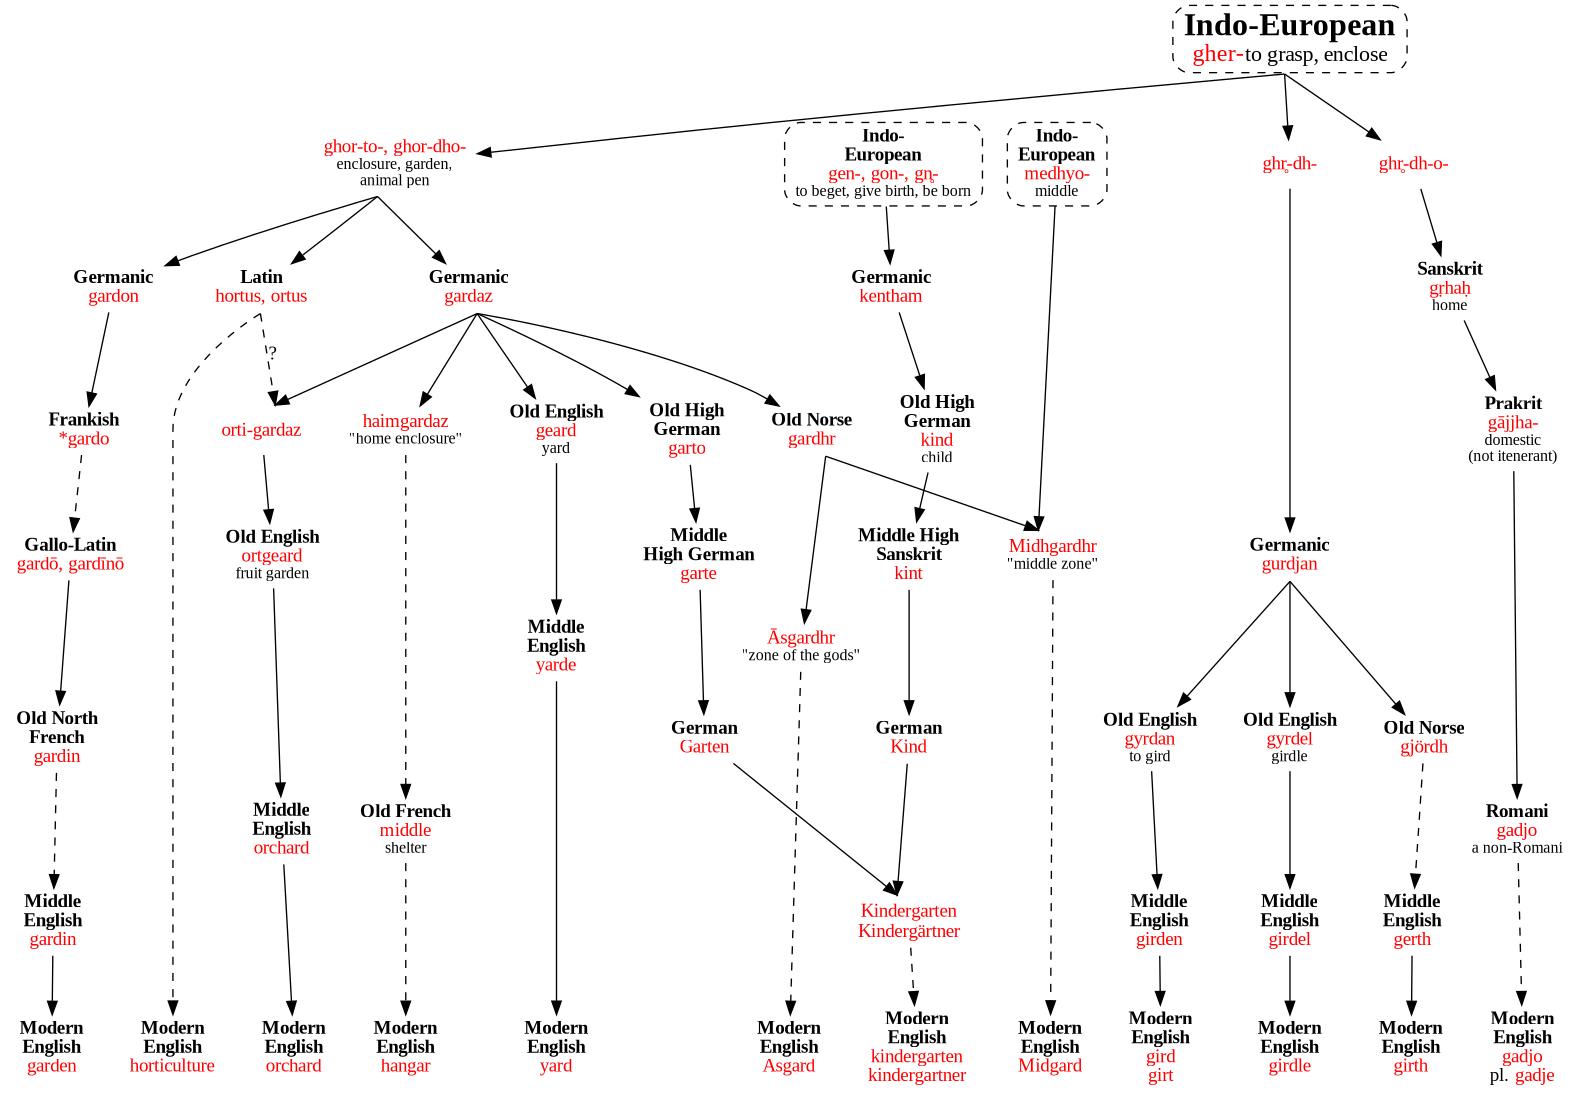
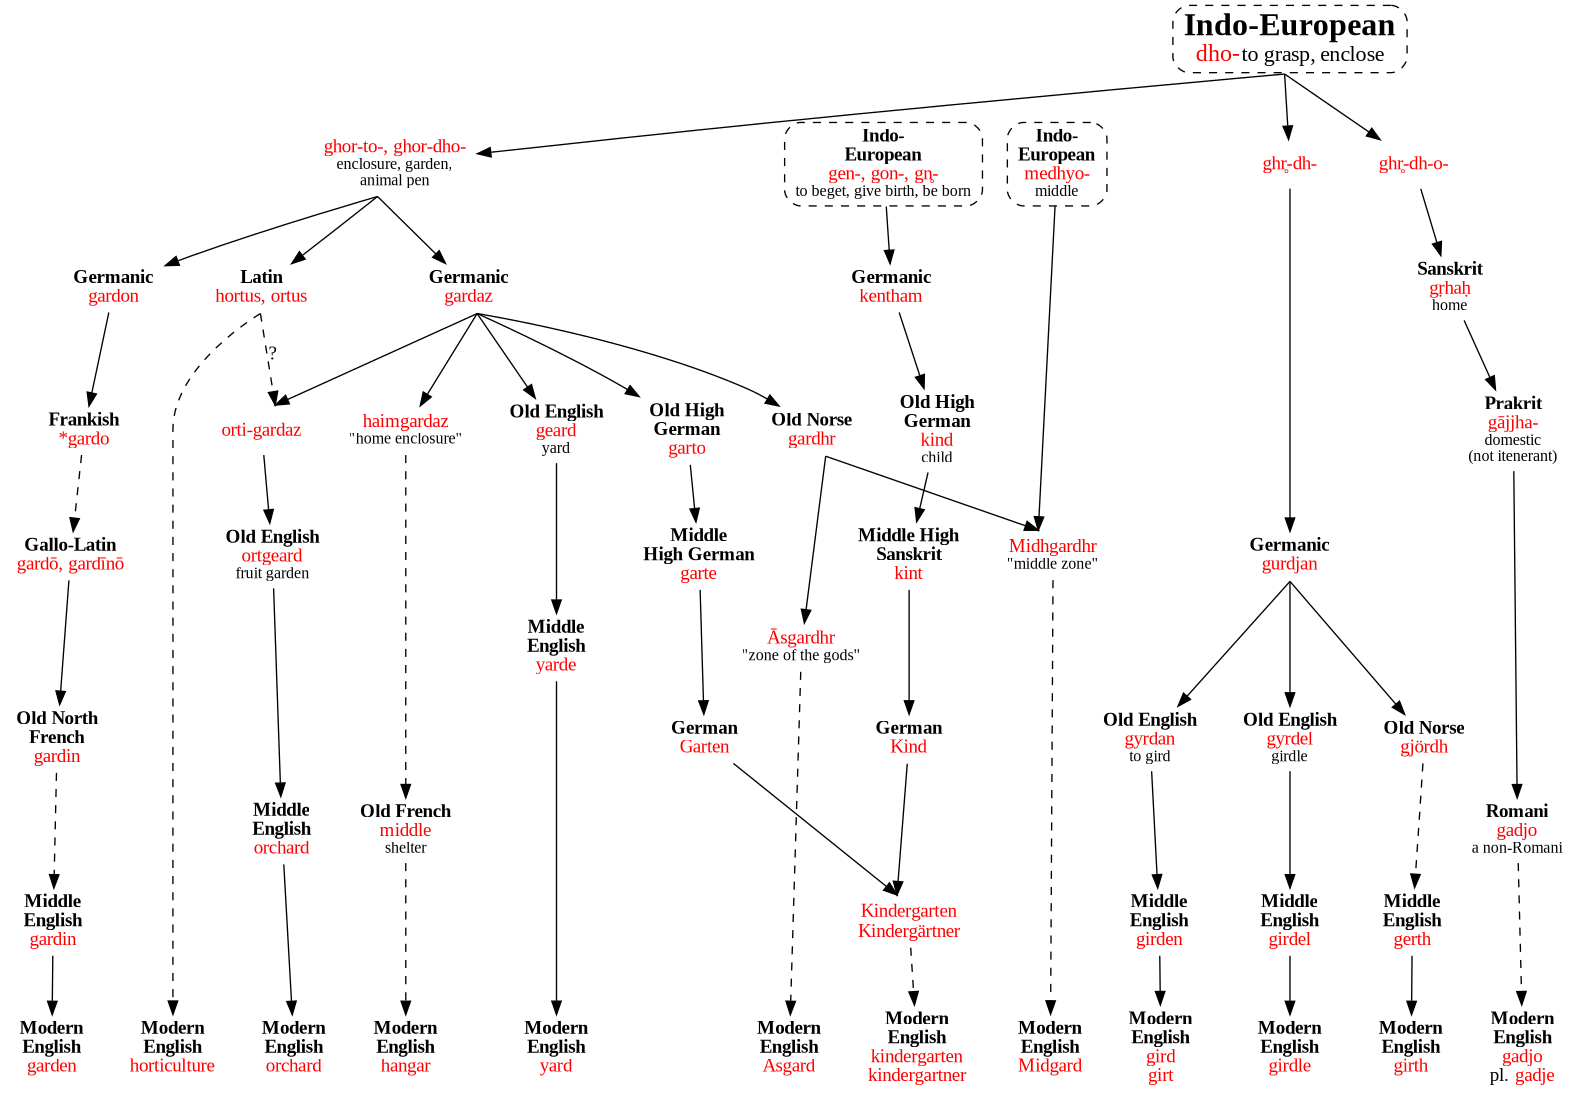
node "Indo-European": text "gher-" -> "dho-"
